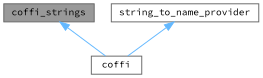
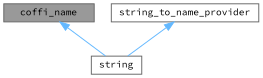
node "coffi_strings": label "coffi_strings" -> "coffi_name"
node "coffi": label "coffi" -> "string"
